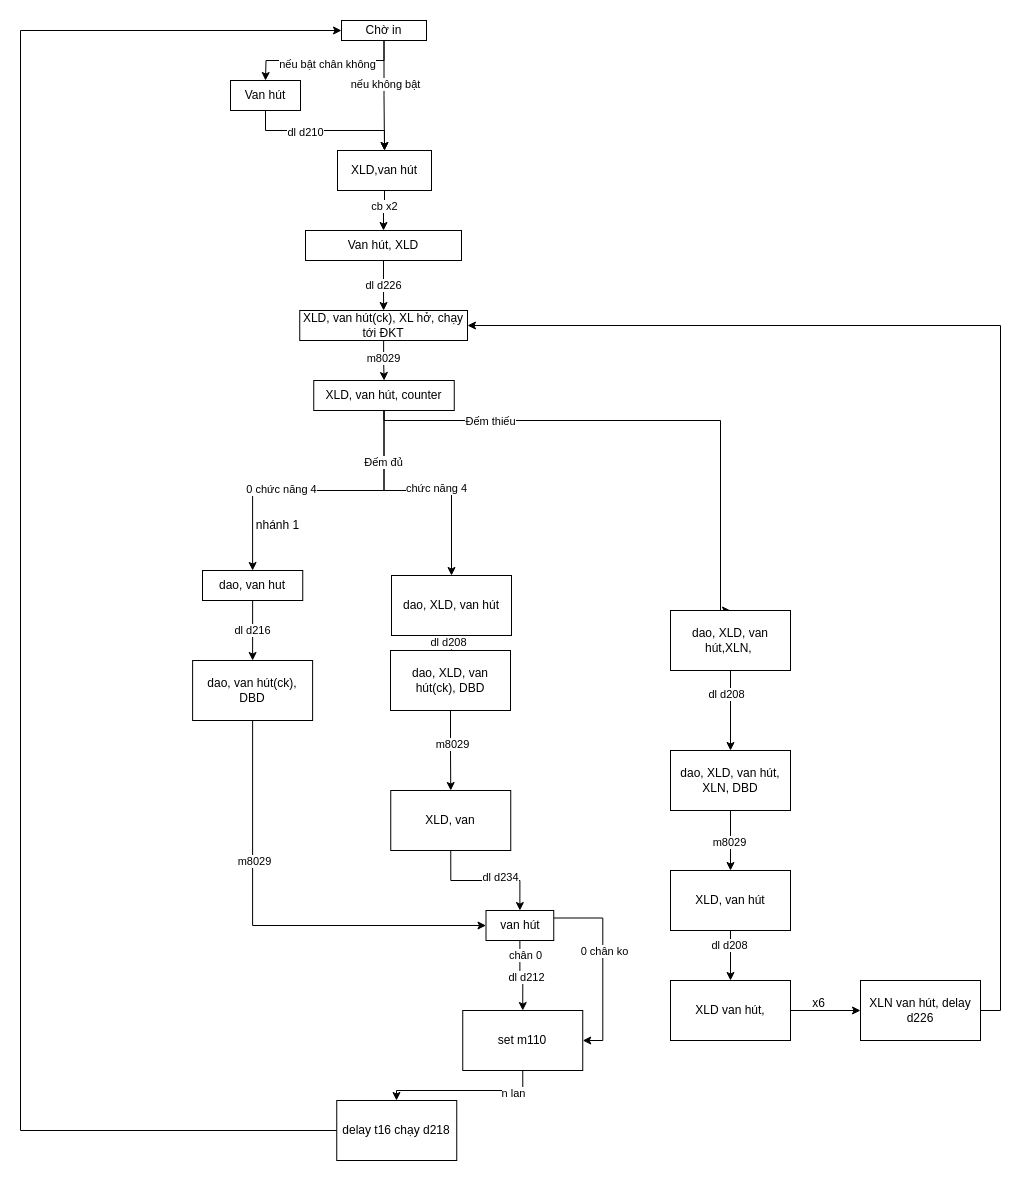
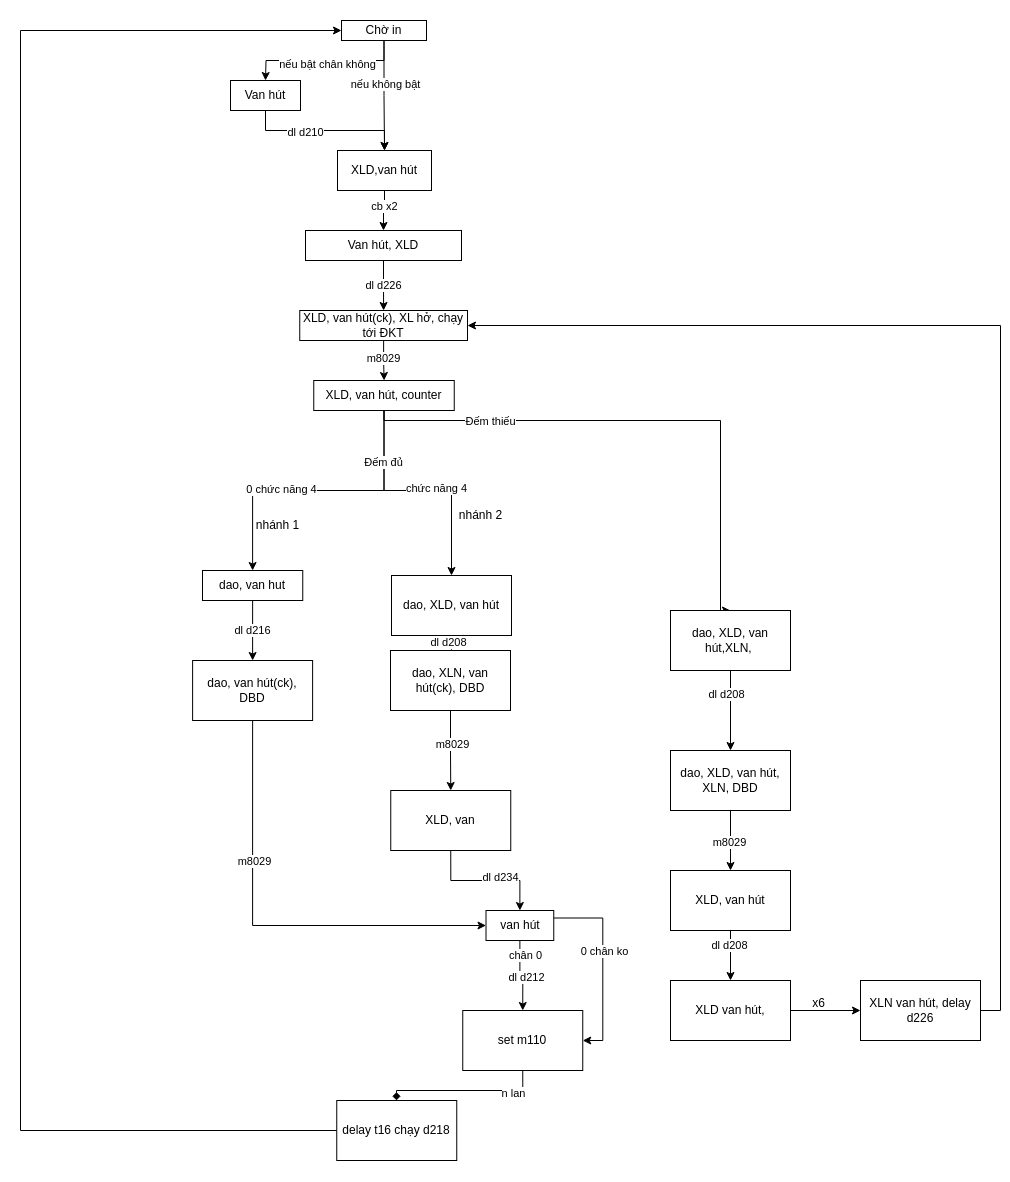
node "nhánh 2": added
node "dao, XLD, van hút(ck), DBD": label "dao, XLD, van hút(ck), DBD" -> "dao, XLN, van hút(ck), DBD"
edge "set m110" -> "delay t16 chạy d218": arrowhead classic -> diamond
